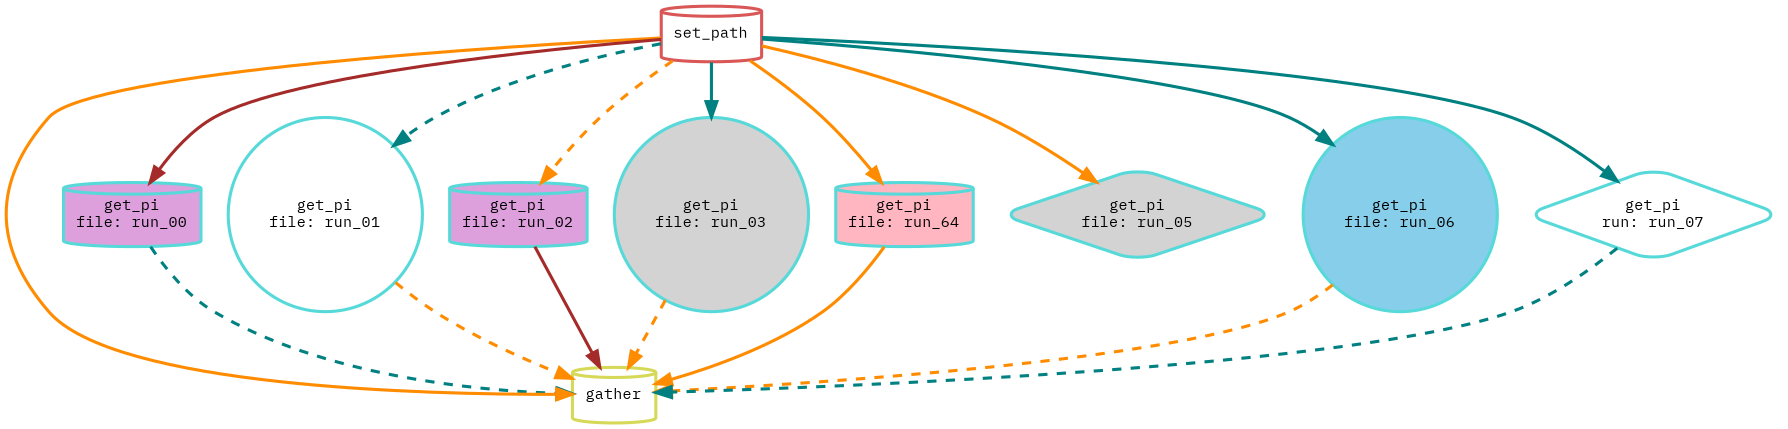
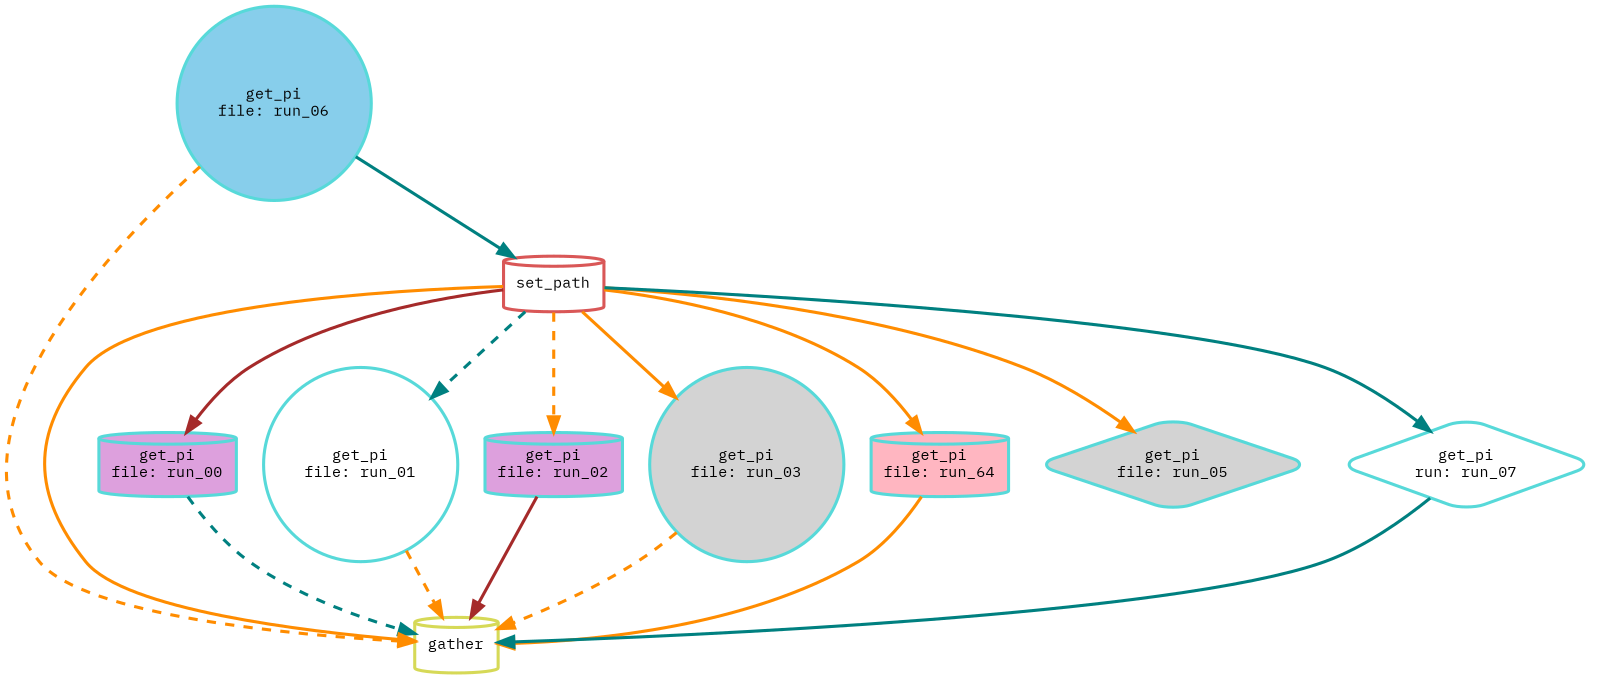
edge "set_path" -> "get_pi file: run_06": reversed
edge "set_path" -> "get_pi file: run_03": color teal -> darkorange
edge "get_pi run: run_07" -> "gather": style dashed -> bold
